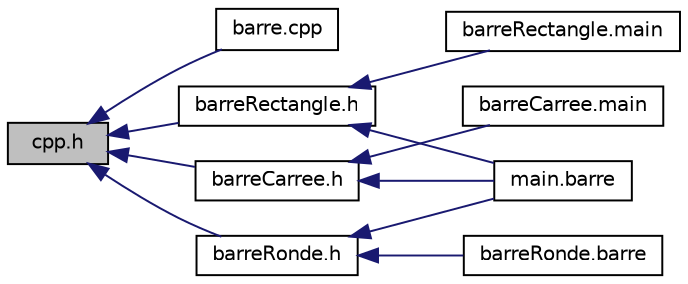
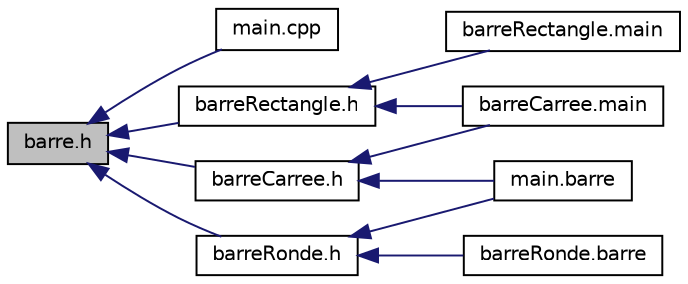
node "barre.cpp": label "barre.cpp" -> "main.cpp"
node "cpp.h": label "cpp.h" -> "barre.h"
edge "main.barre" -> "barreRectangle.h": now "barreCarree.main" -> "barreRectangle.h"
